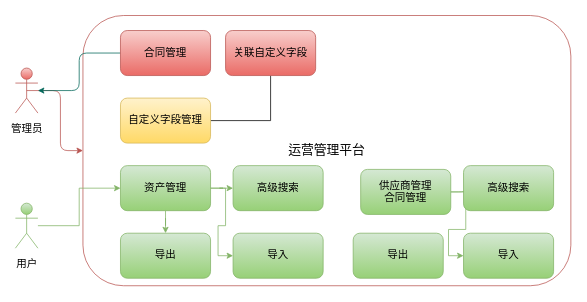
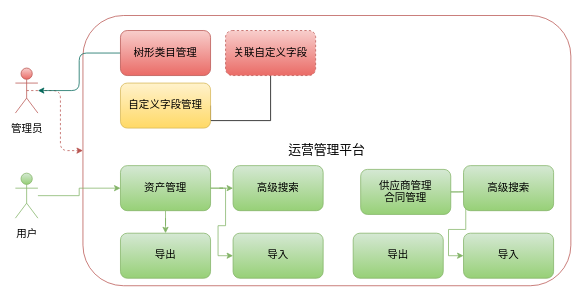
node "合同管理": label "合同管理" -> "树形类目管理"
node "关联自定义字段": style solid -> dashed
node "自定义字段管理": moved (165, 120) -> (165, 105)
edge "管理员" -> "运营管理平台": style solid -> dashed
node "用户": moved (27, 225) -> (27, 195)
